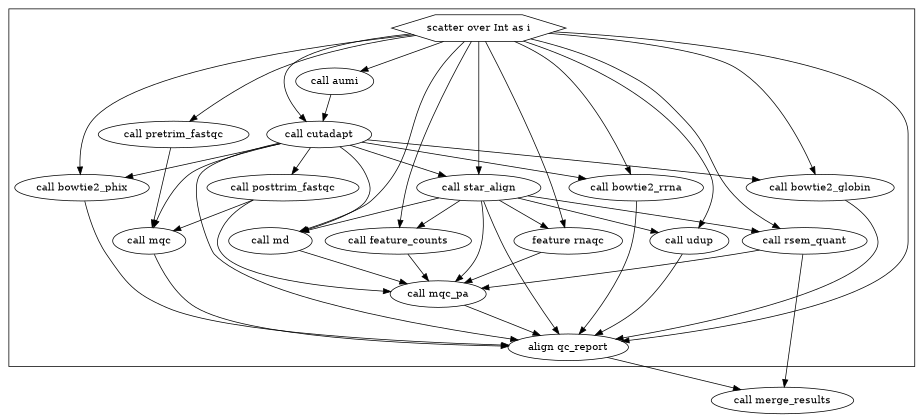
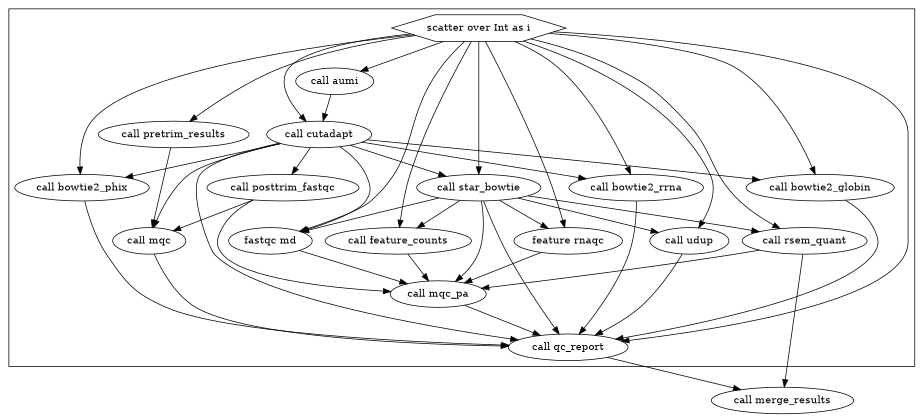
node "call pretrim_fastqc": label "call pretrim_fastqc" -> "call pretrim_results"
node "call star_align": label "call star_align" -> "call star_bowtie"
node "call md": label "call md" -> "fastqc md"
node "align qc_report": label "align qc_report" -> "call qc_report"
